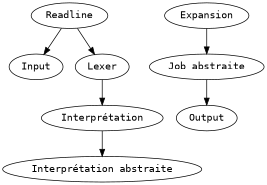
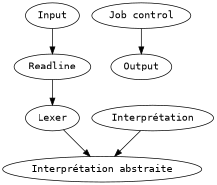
node "Expansion": removed
edge "Readline" -> "Input": reversed
node "Job abstraite": label "Job abstraite" -> "Job control"
edge "Lexer" -> "Interprétation": now "Lexer" -> "Interprétation abstraite"
